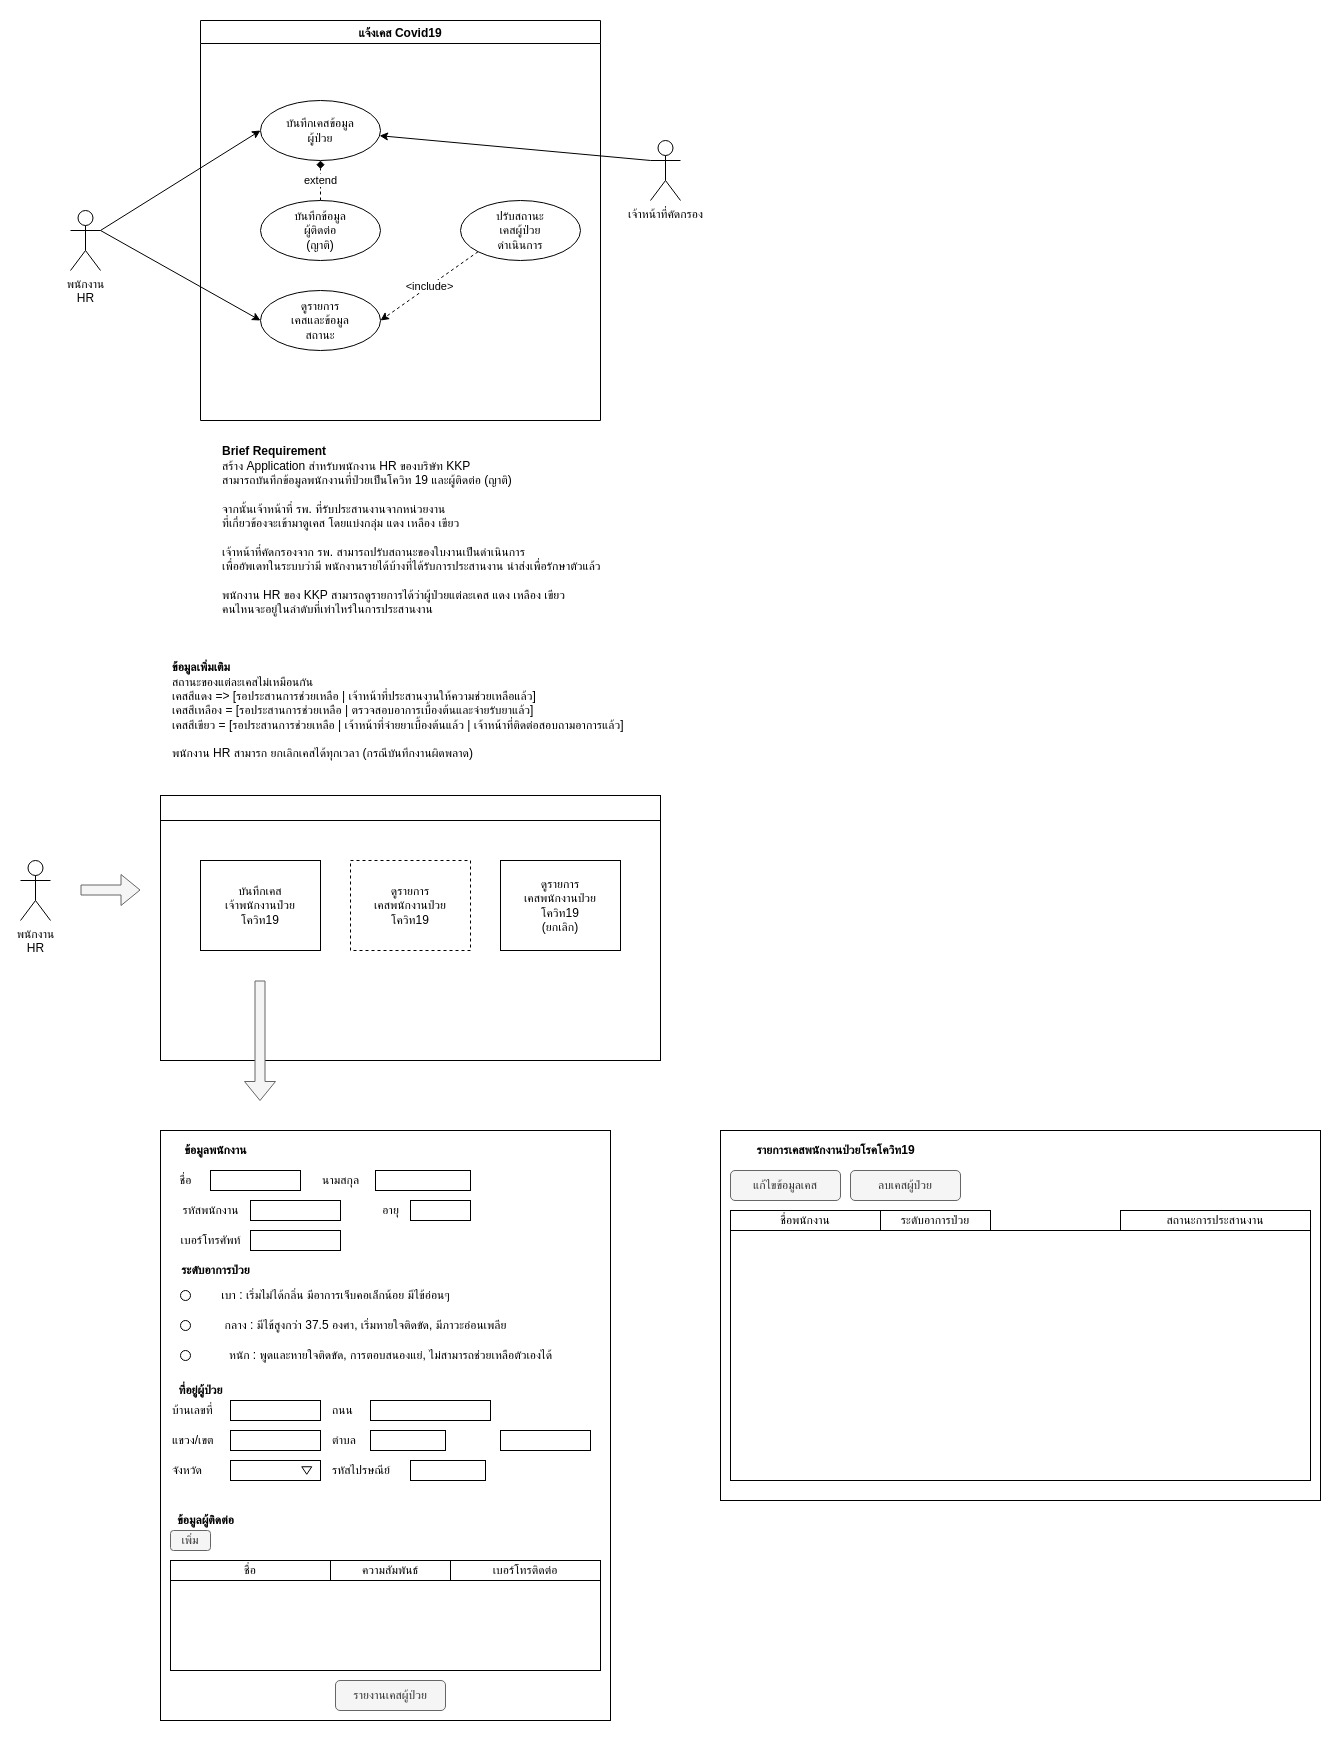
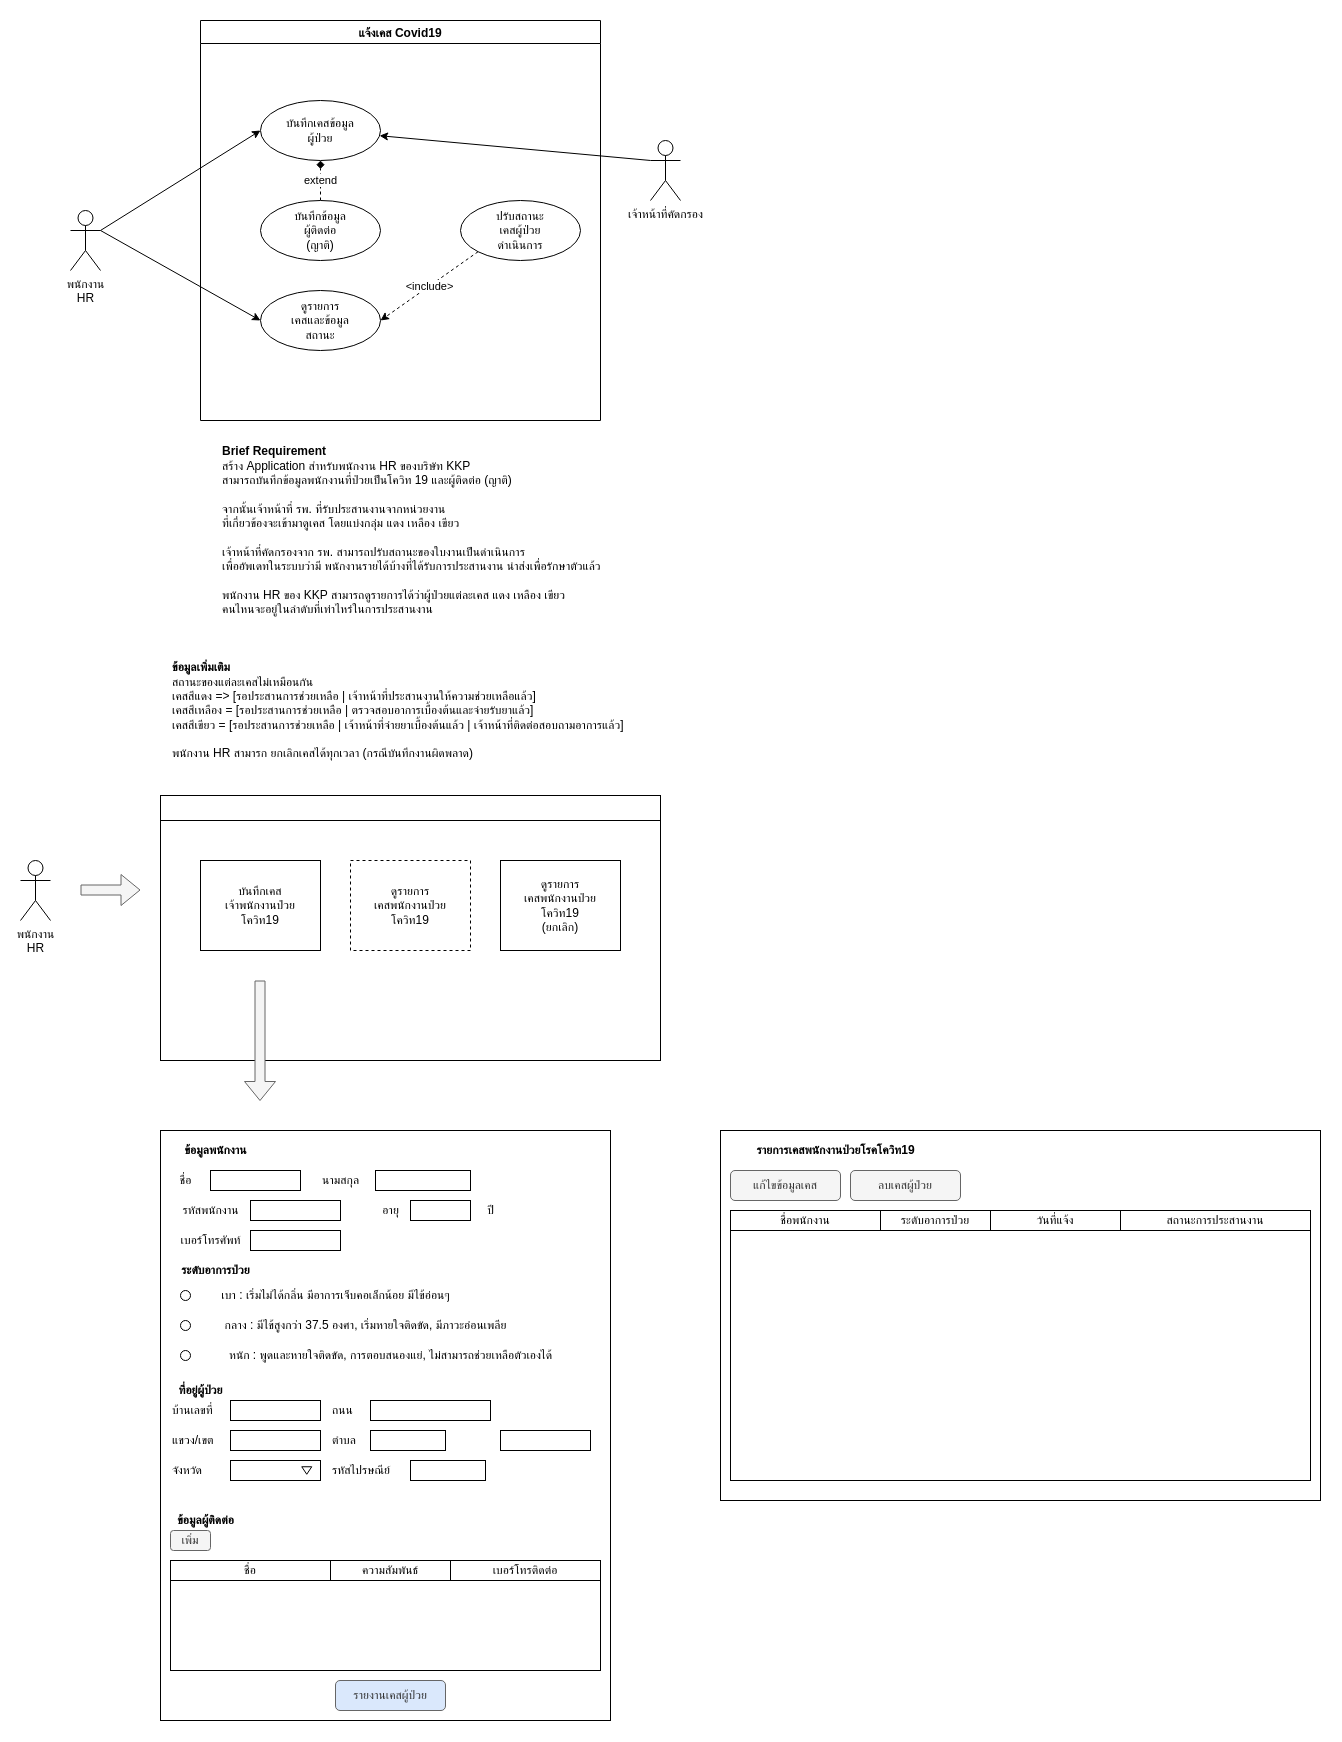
node "ปี": added
node "วันที่แจ้ง": added
node "รายงานเคสผู้ป่วย": fillcolor #f5f5f5 -> #dae8fc
